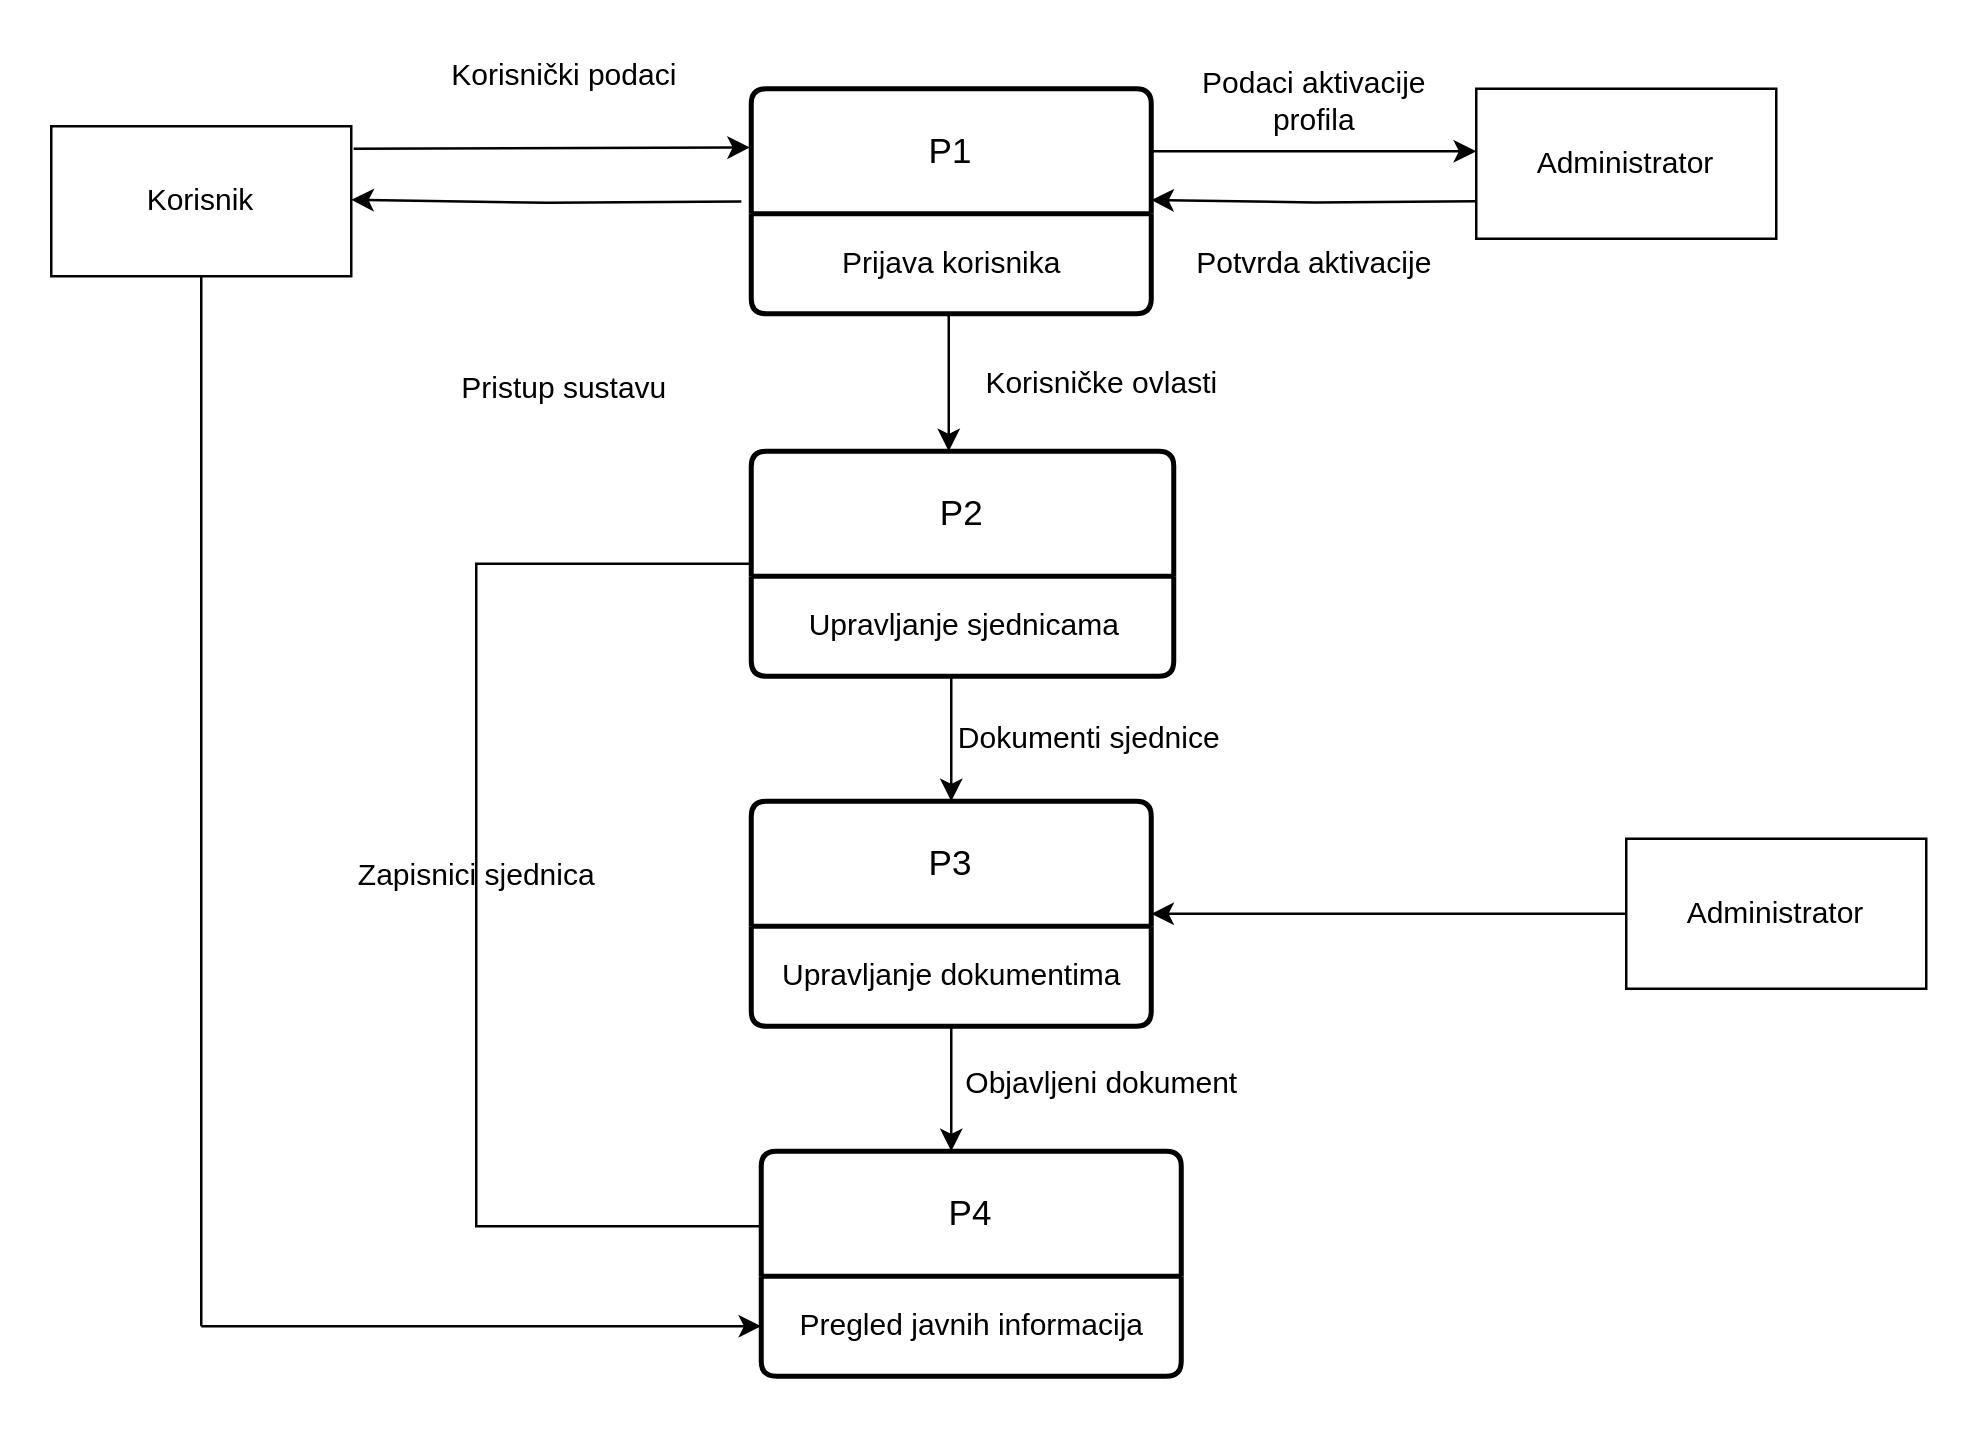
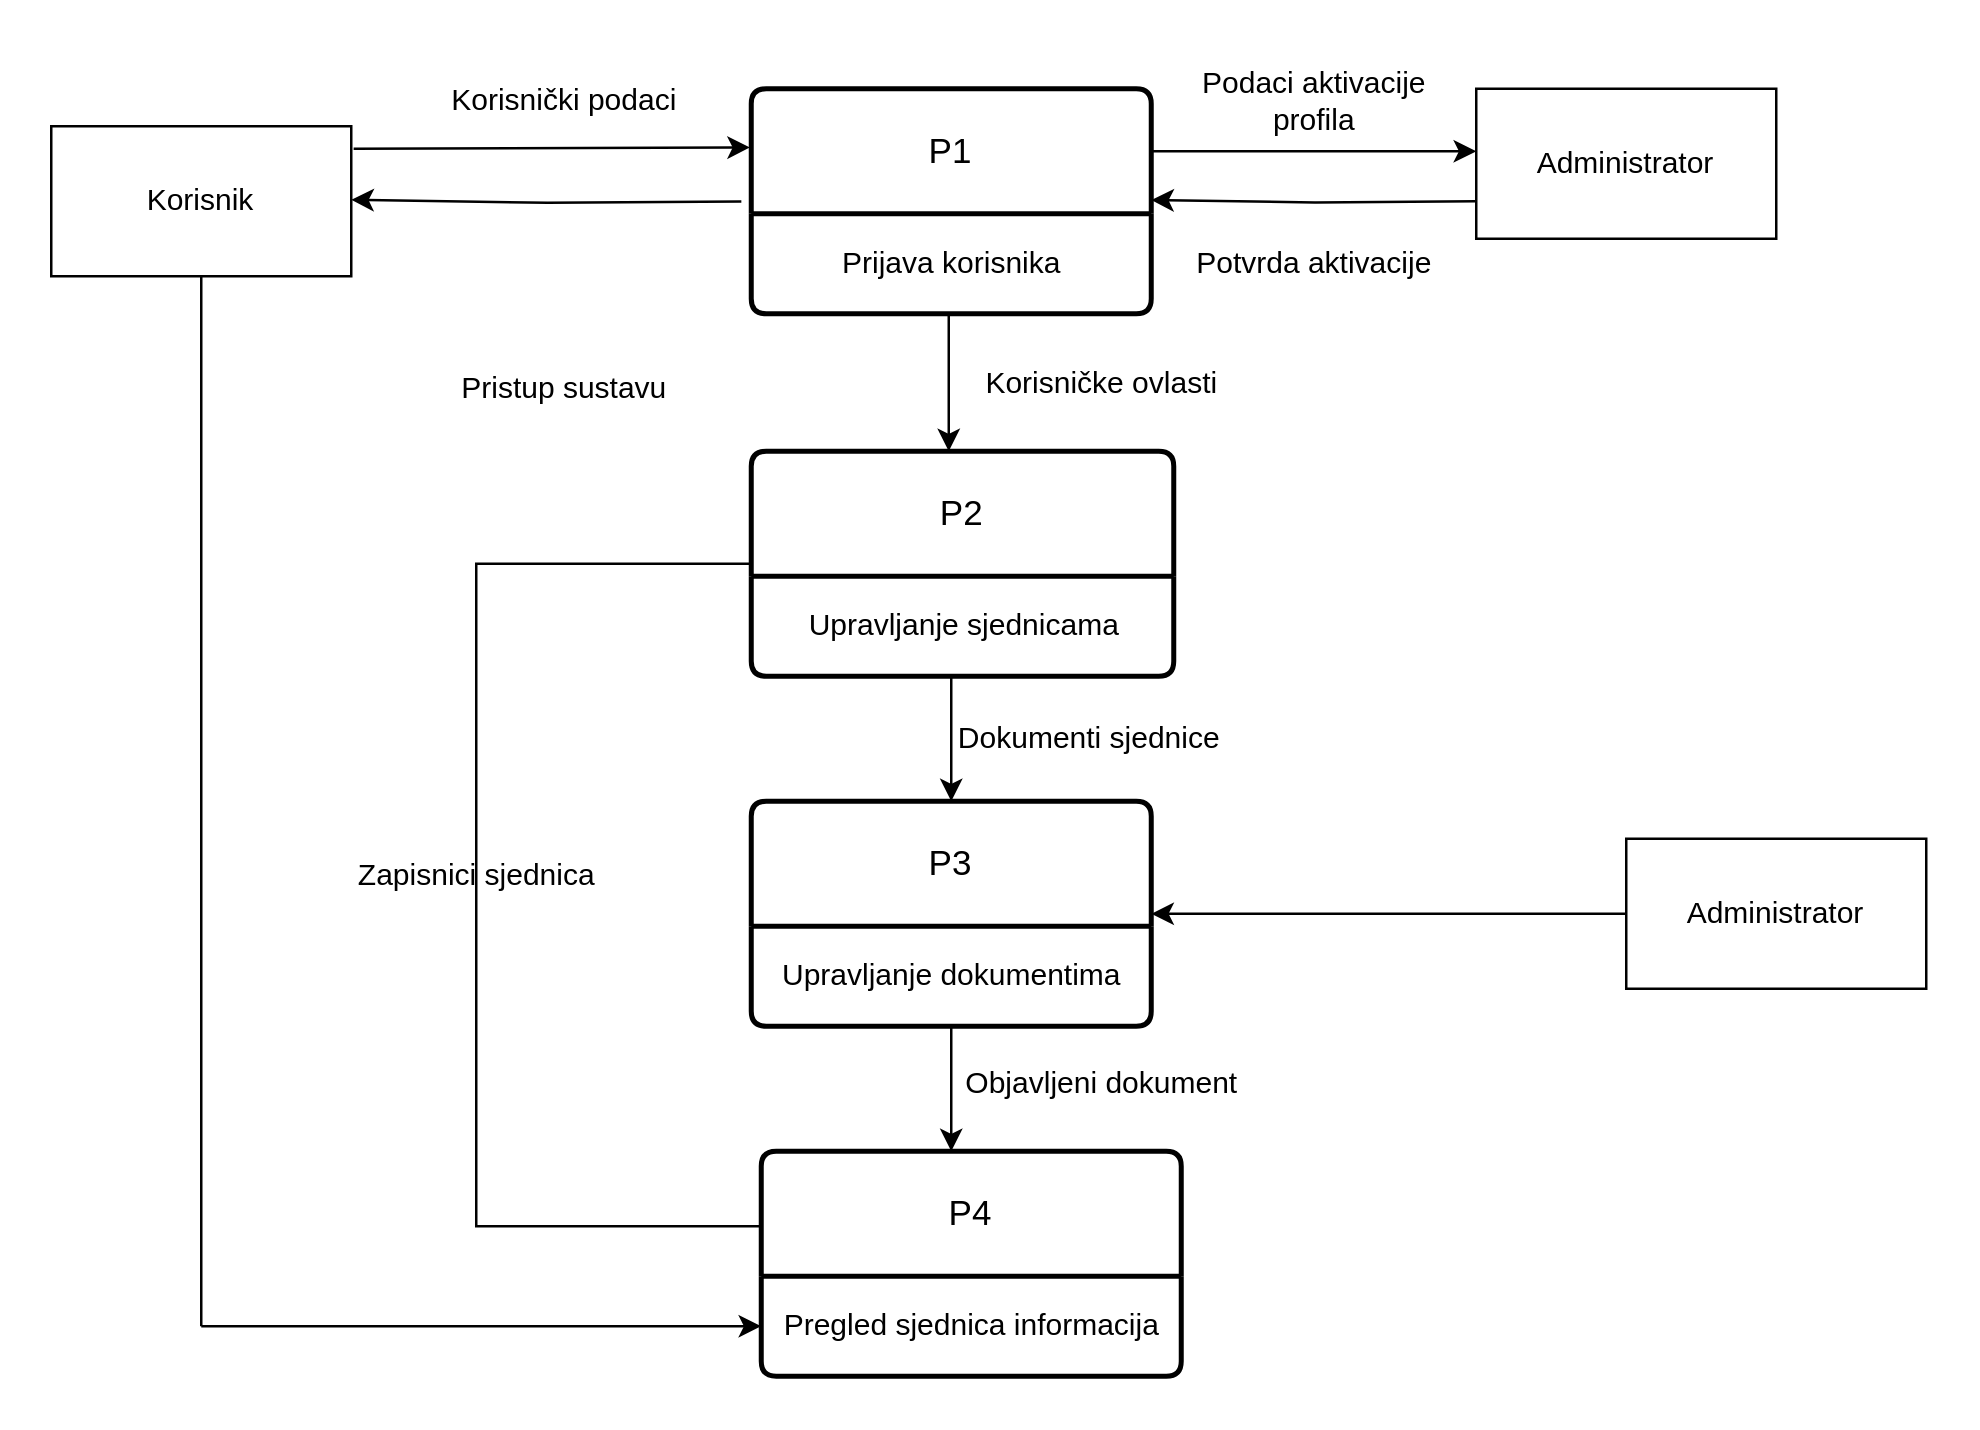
node "Korisnički podaci": moved (564, 76) -> (564, 101)
node "Pregled javnih informacija": label "Pregled javnih informacija" -> "Pregled sjednica informacija"
